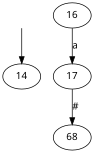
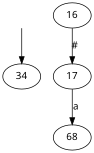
edge "16" -> "17": label "a" -> "#"
node "14": label "14" -> "34"
edge "17" -> "68": label "#" -> "a"
